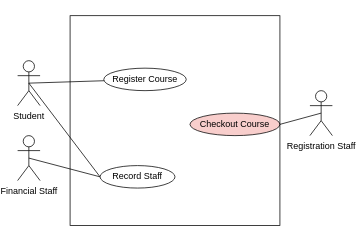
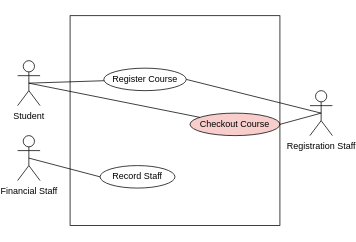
edge "Register Course" -- "Registration Staff": added
edge "Student" -- "Record Staff": now "Student" -- "Checkout Course"
